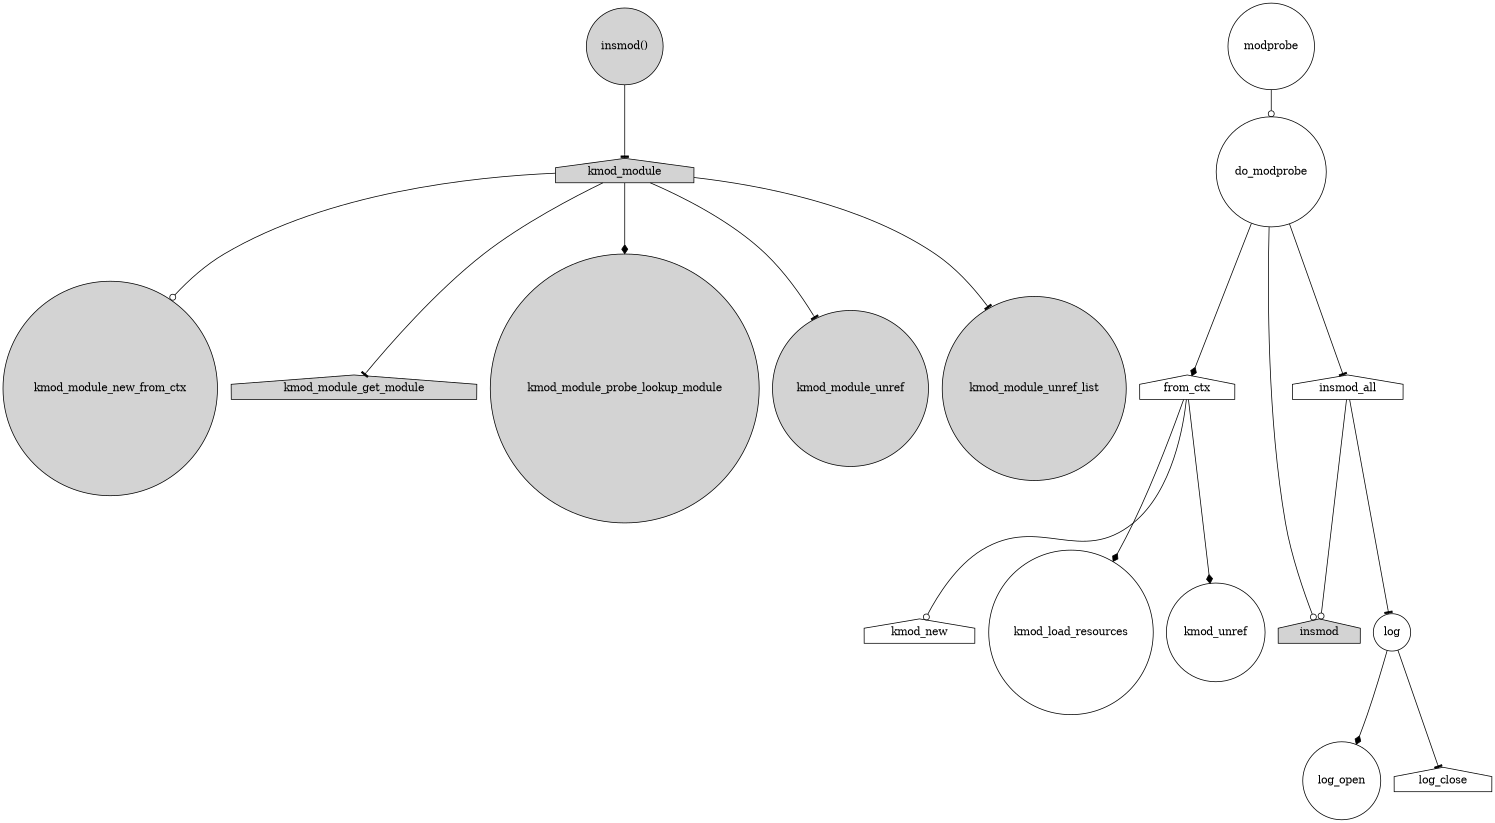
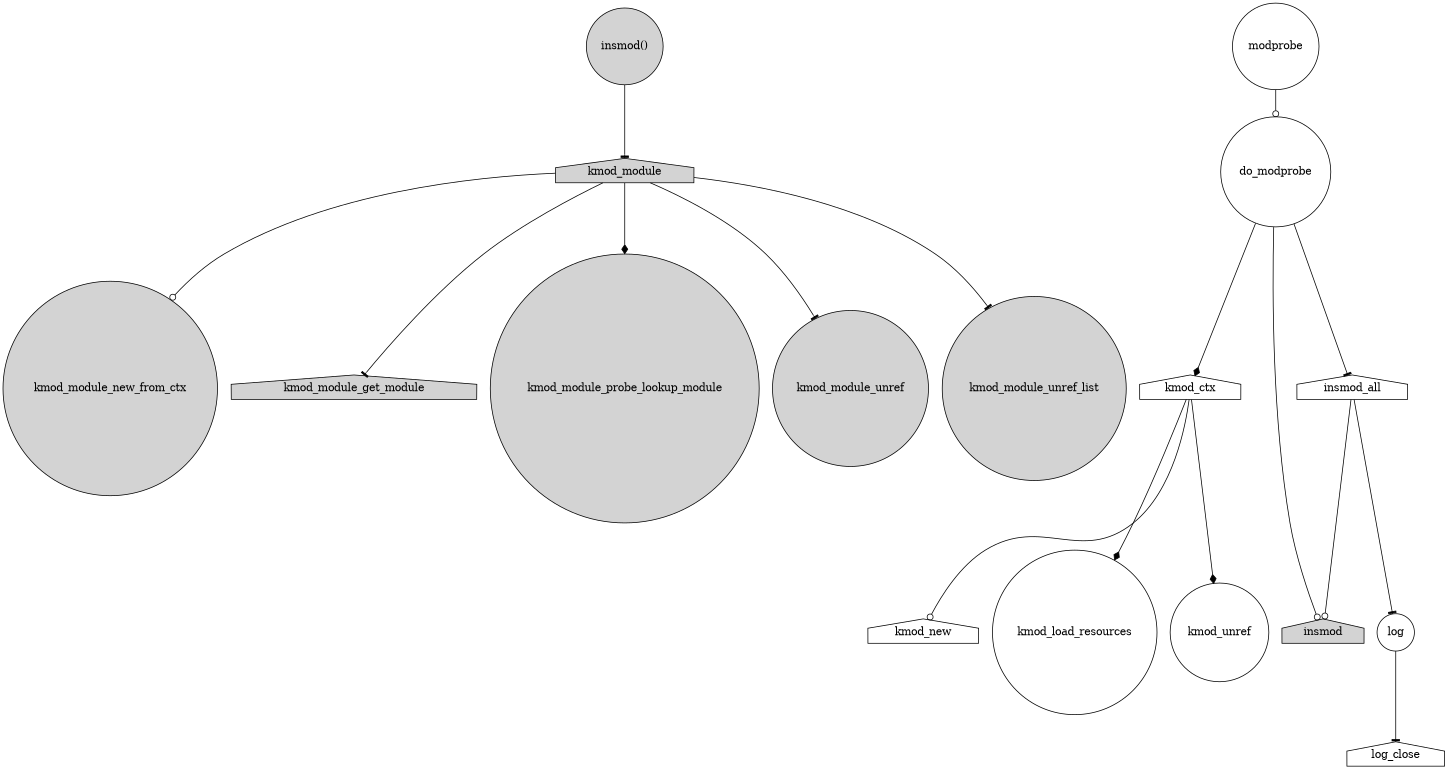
node "from_ctx": label "from_ctx" -> "kmod_ctx"
node "log_open": removed
